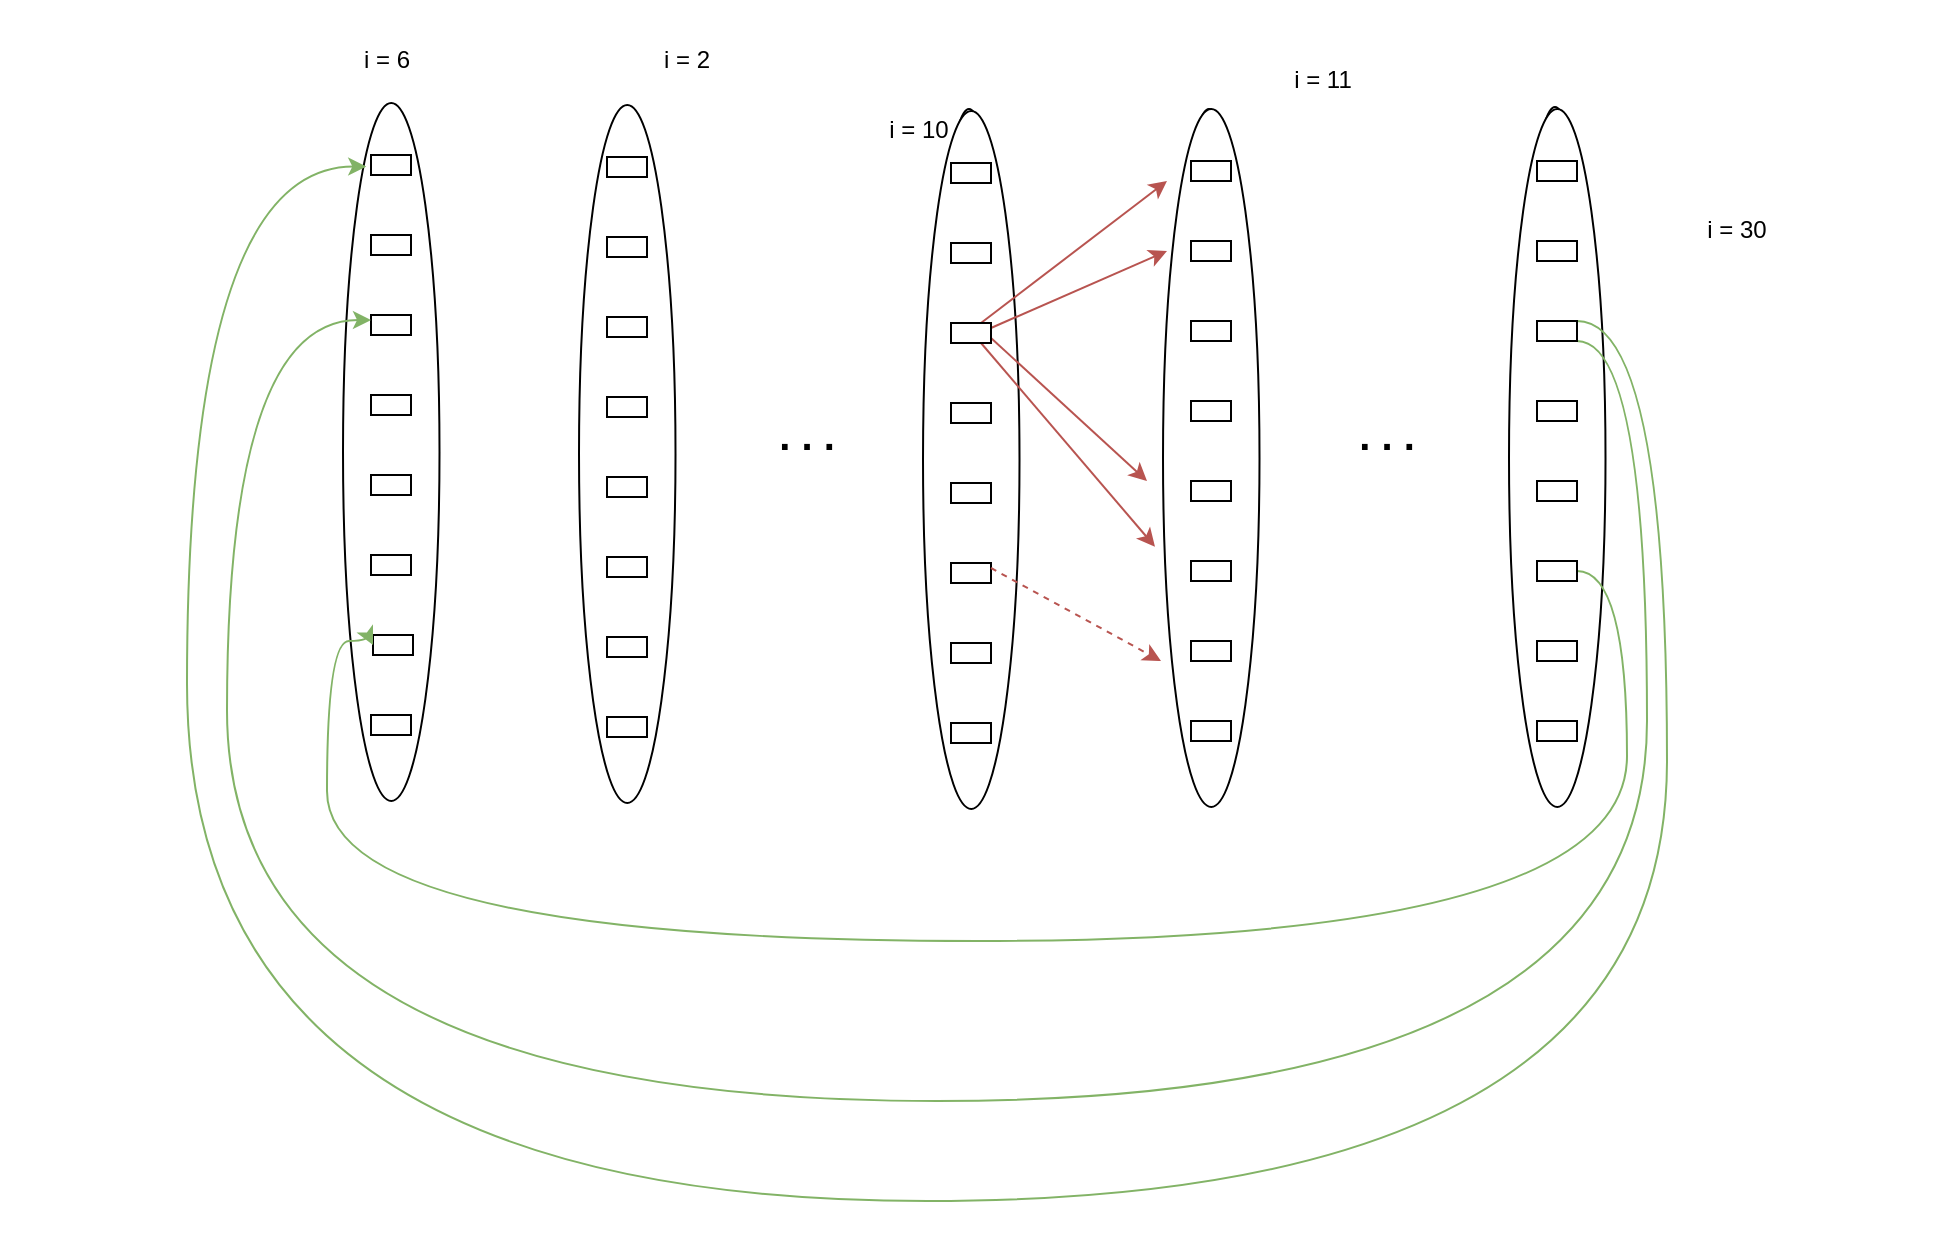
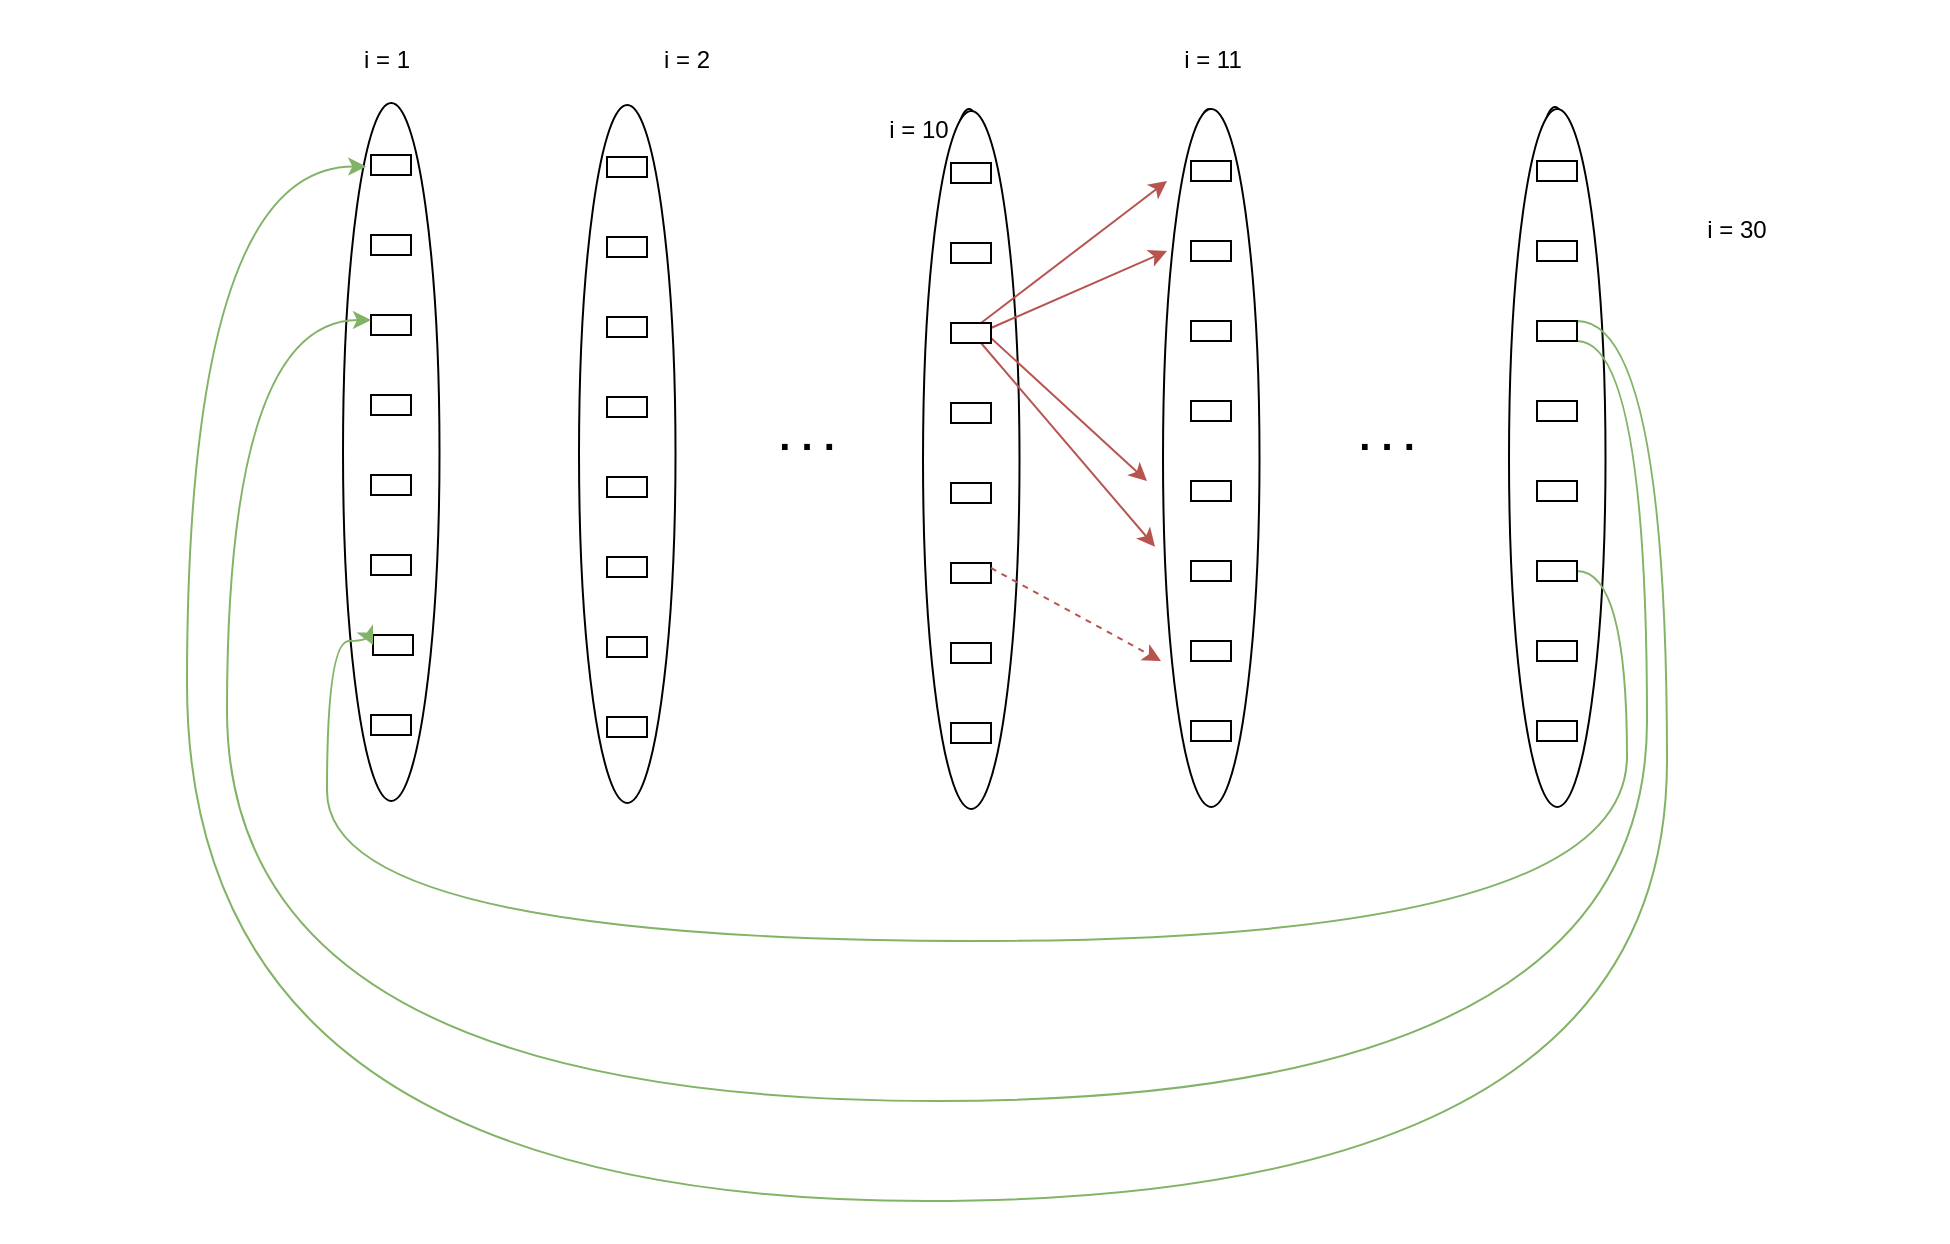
node "i = 6": label "i = 6" -> "i = 1"
node "i = 11": moved (1322, 81) -> (1212, 61)
